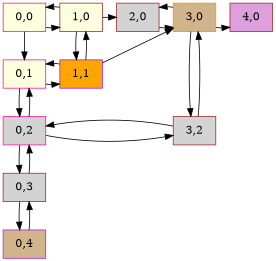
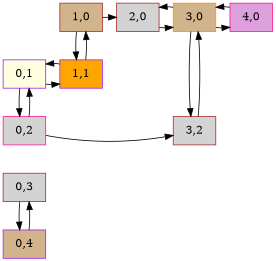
node "0,0": removed
node "1,0": fillcolor lightyellow -> tan
node "4,0": color brown -> deeppink
edge "1,1" -> "3,0": now "4,0" -> "3,0"
node "0,1": color deeppink -> purple
edge "3,2" -> "0,2": removed
edge "0,2" -> "0,3": removed
edge "0,3" -> "0,2": removed
